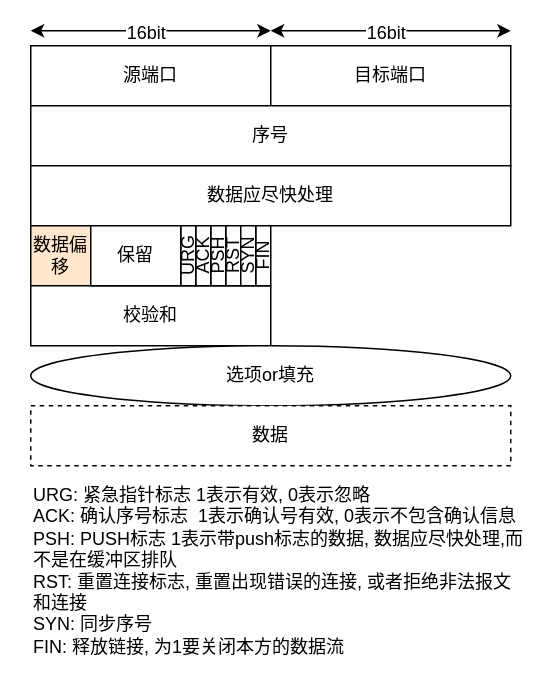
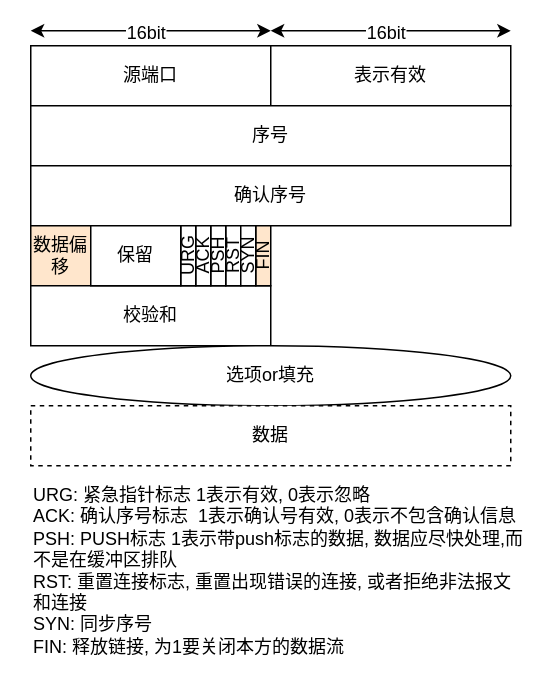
node "目标端口": label "目标端口" -> "表示有效"
node "数据应尽快处理": label "数据应尽快处理" -> "确认序号"
node "FIN": fillcolor #ffffff -> #ffe6cc
